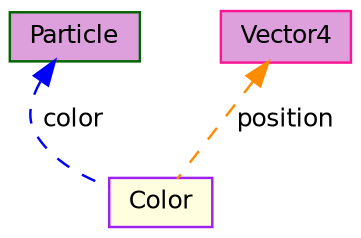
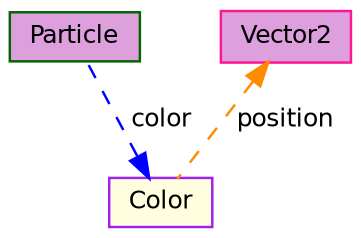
node "Vector4": label "Vector4" -> "Vector2"
edge "Color" -> "Particle": reversed
